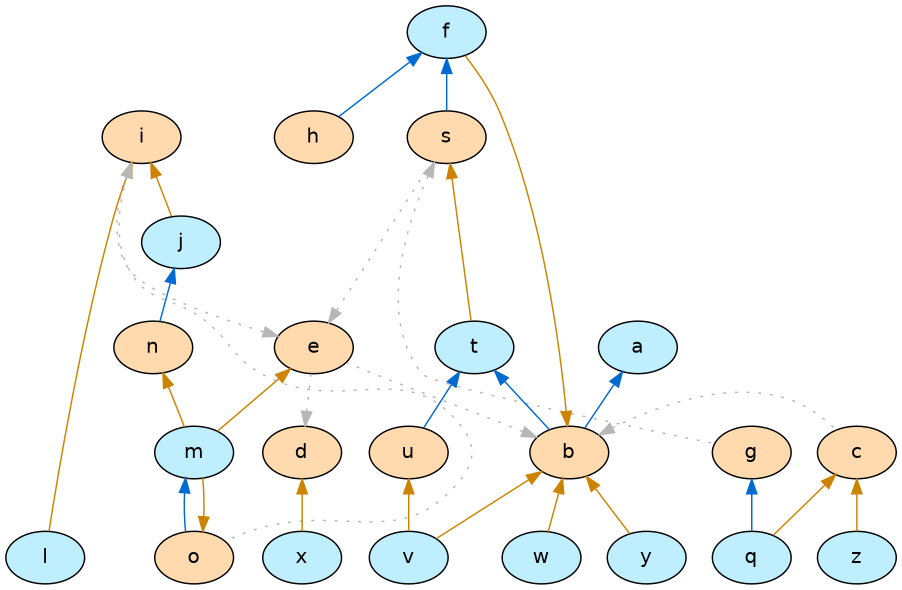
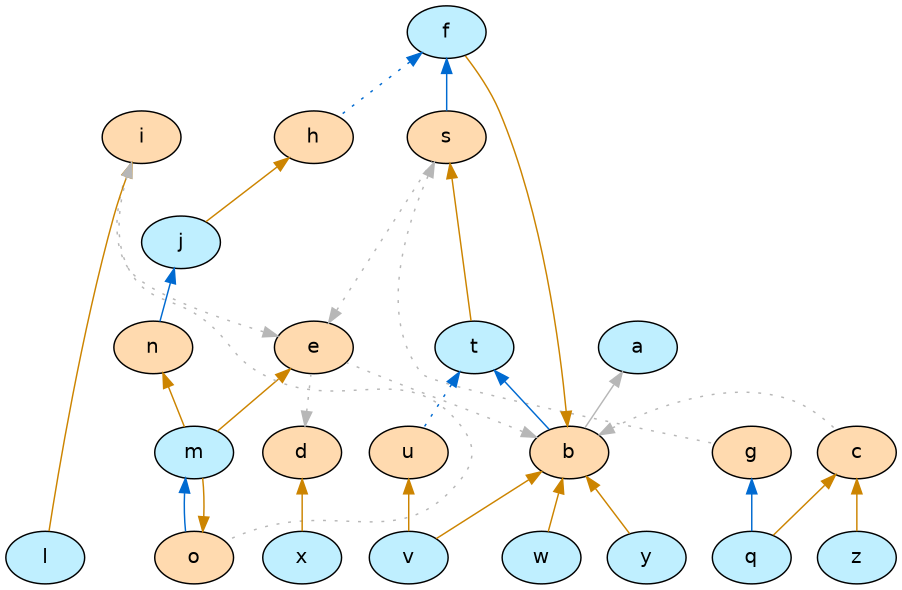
edge "h" -> "f": style solid -> dotted
edge "j" -> "i": now "j" -> "h"
edge "b" -> "a": color #006ad1 -> #b7b7b7
edge "u" -> "t": style solid -> dotted
